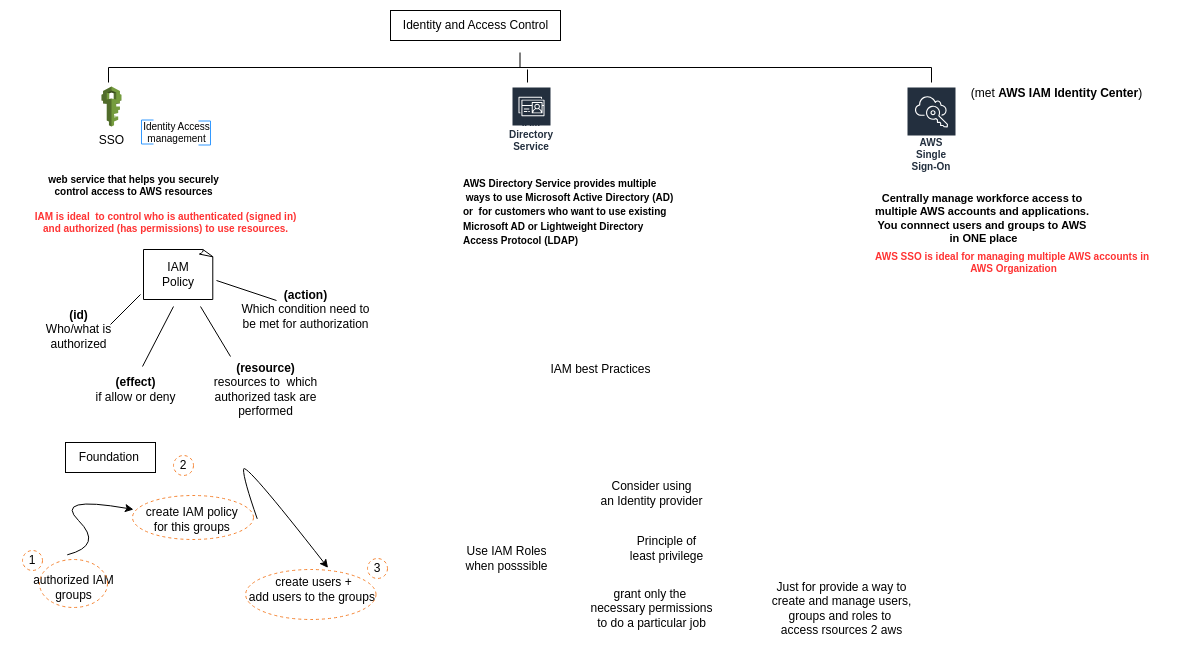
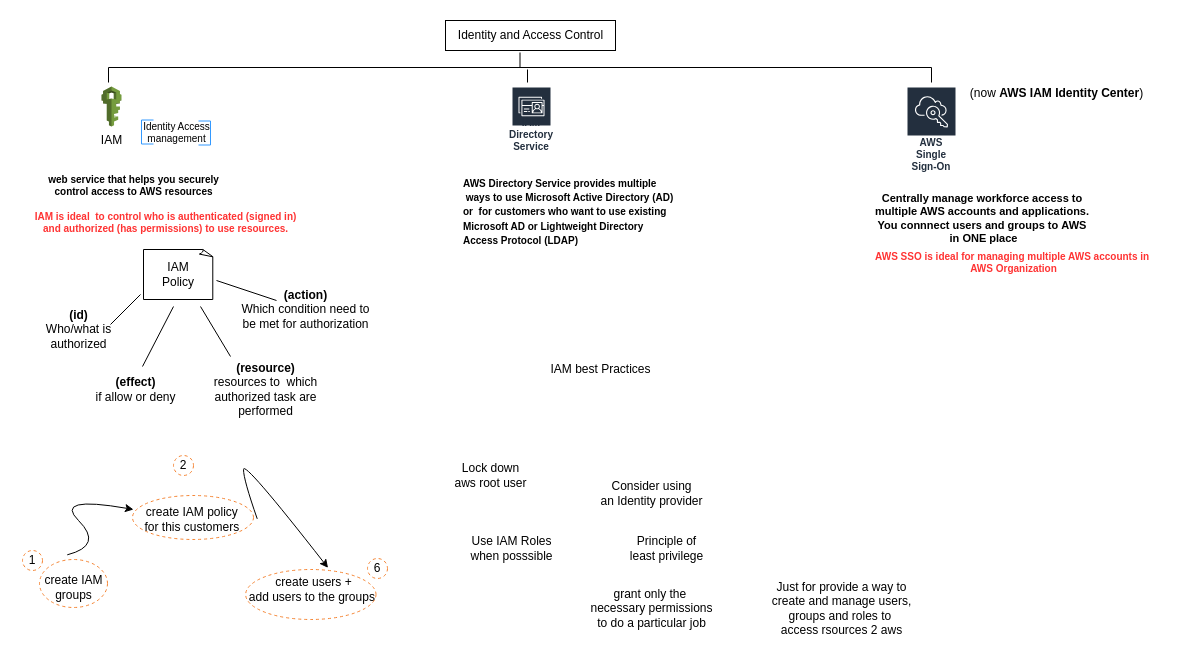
node "Identity and Access Control": moved (476, 26) -> (531, 36)
node "(met AWS IAM Identity Center)": label "(met AWS IAM Identity Center)" -> "(now AWS IAM Identity Center)"
node "SSO": label "SSO" -> "IAM"
node "Foundation": removed
node "Lock down aws root user": added
node "create IAM policy for this groups": label "create IAM policy for this groups" -> "create IAM policy for this customers"
node "Use IAM Roles when posssible": moved (507, 559) -> (512, 549)
node "3": label "3" -> "6"
node "authorized IAM groups": label "authorized IAM groups" -> "create IAM groups"
